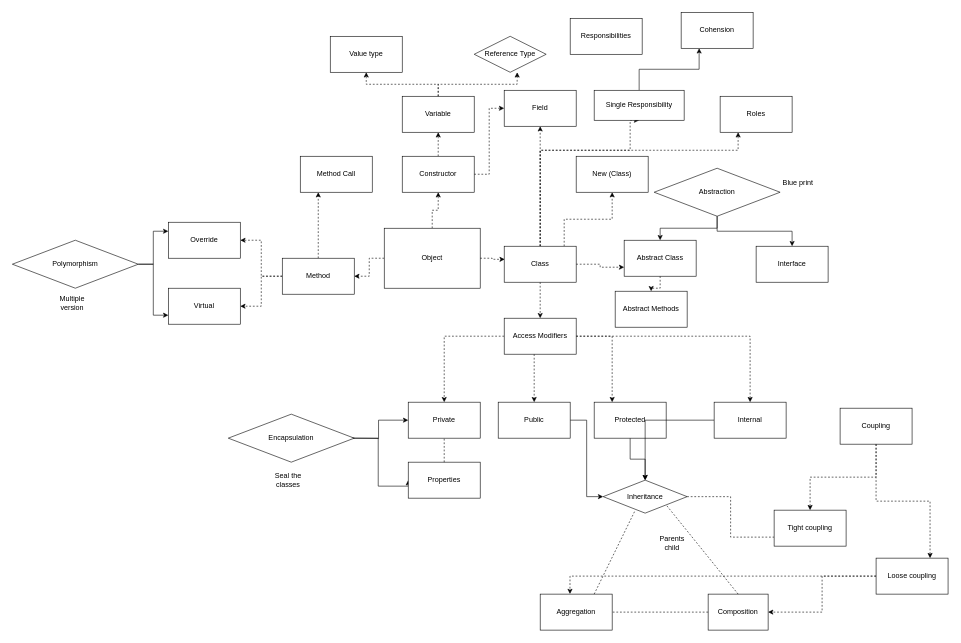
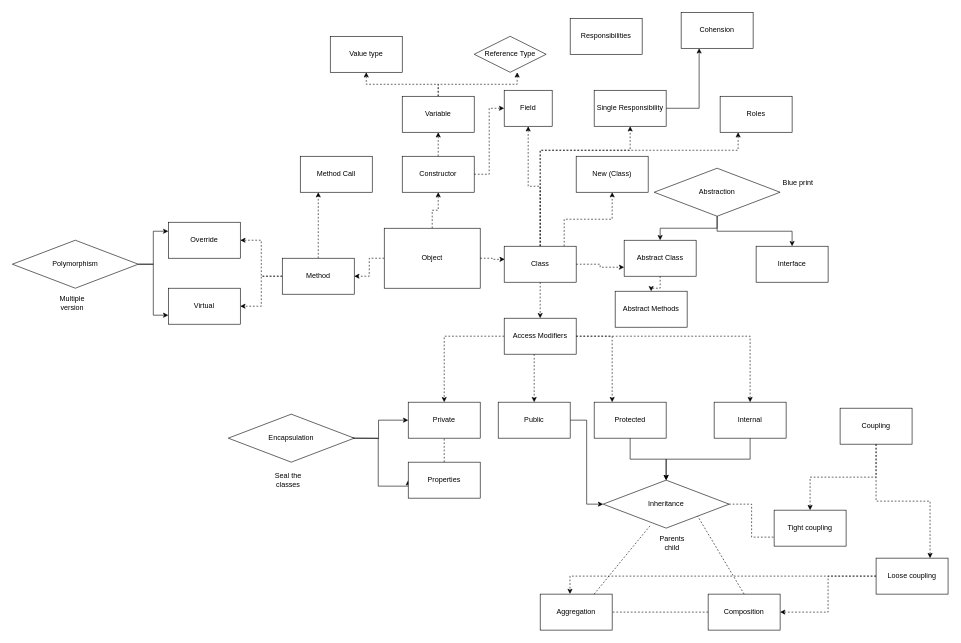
node "Single Responsibility": size 90x30 -> 72x36
node "Field": size 72x36 -> 48x36
node "Inheritance": size 84x33 -> 126x48
node "Composition": size 60x36 -> 72x36
